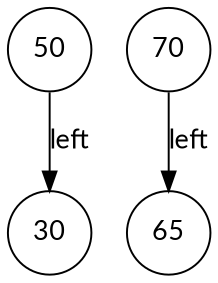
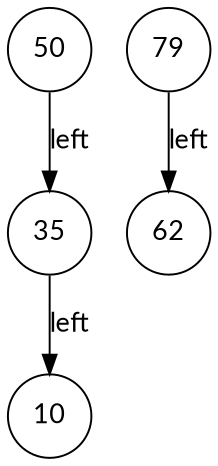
node "70": label "70" -> "79"
node "30": label "30" -> "35"
node "65": label "65" -> "62"
node "10": added
